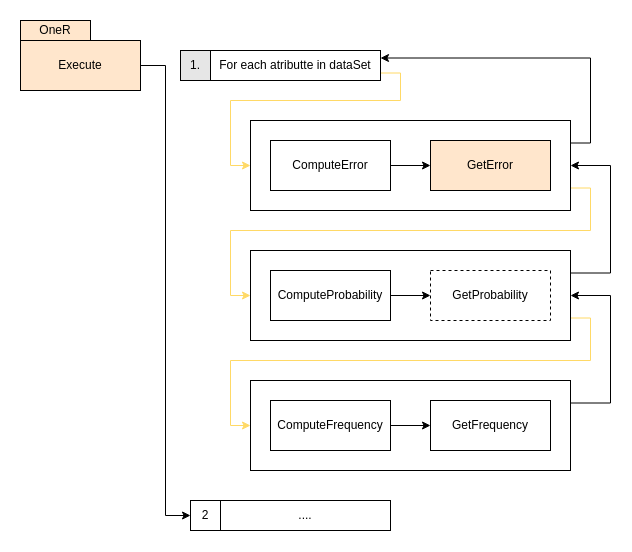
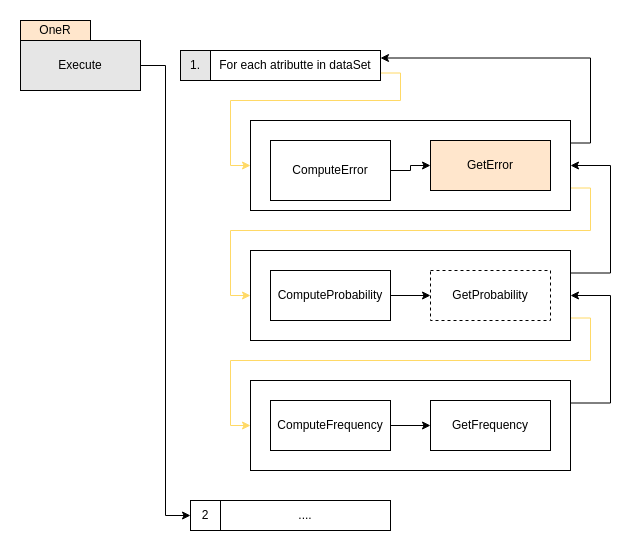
node "Execute": fillcolor #ffe6cc -> #e6e6e6
node "ComputeError": size 120x50 -> 120x60
